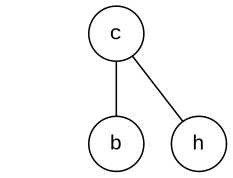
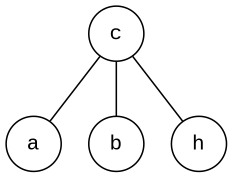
node "a": added
